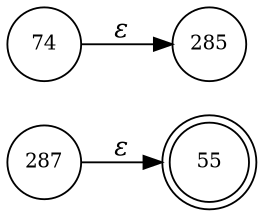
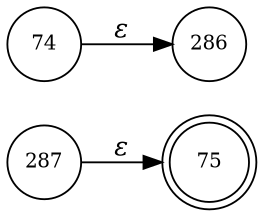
node "285": label "285" -> "286"
node "55": label "55" -> "75"
